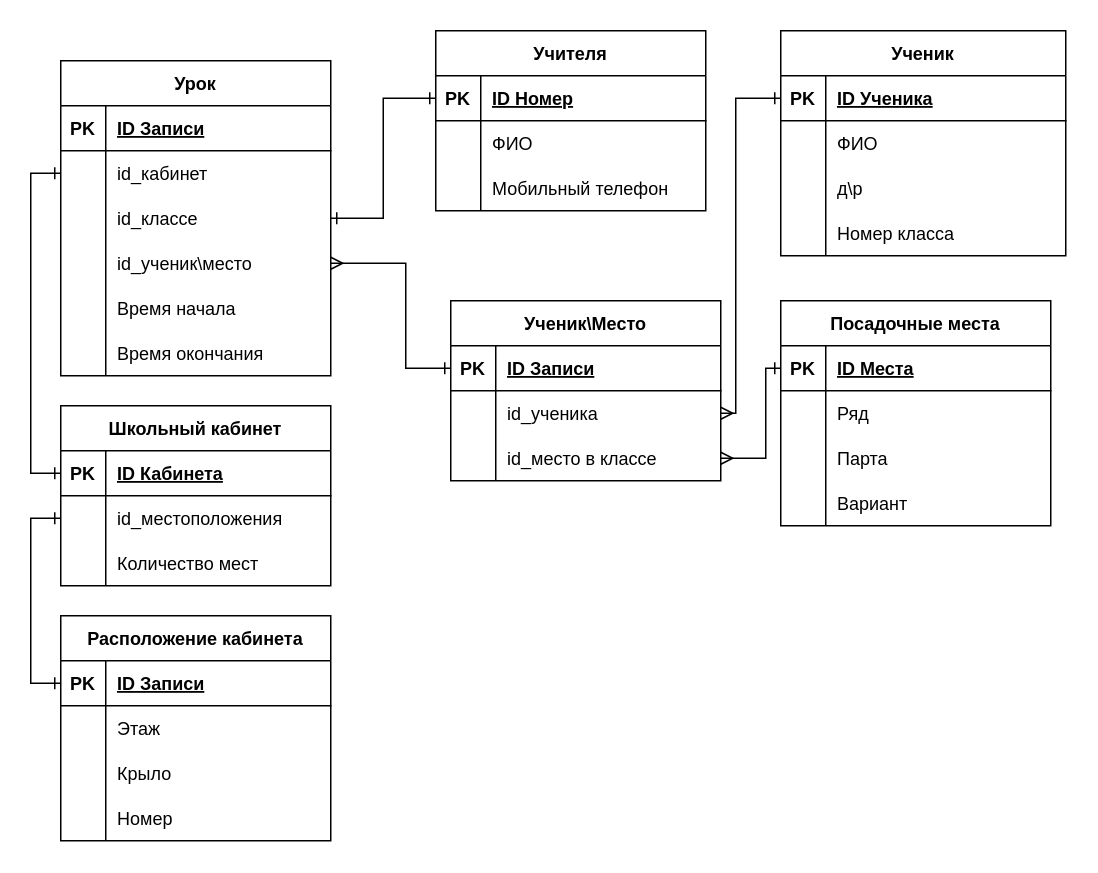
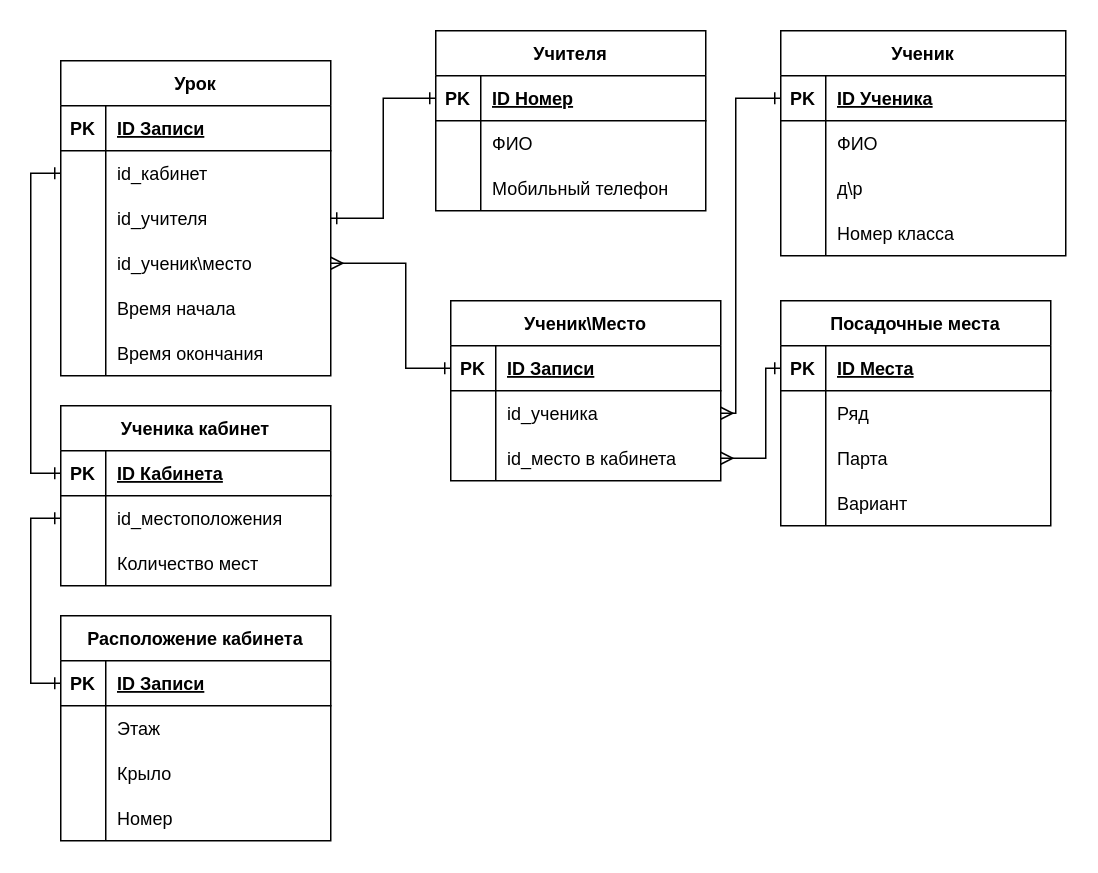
node "id_классе": label "id_классе" -> "id_учителя"
node "Школьный кабинет": label "Школьный кабинет" -> "Ученика кабинет"
node "id_место в классе": label "id_место в классе" -> "id_место в кабинета"
